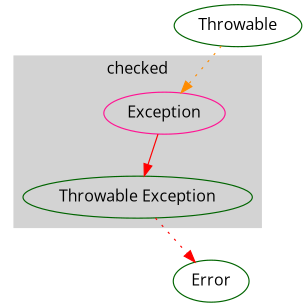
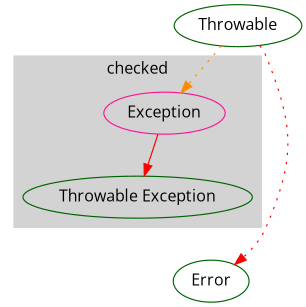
edge "Throwable Exception" -> "Error": now "Throwable" -> "Error"
